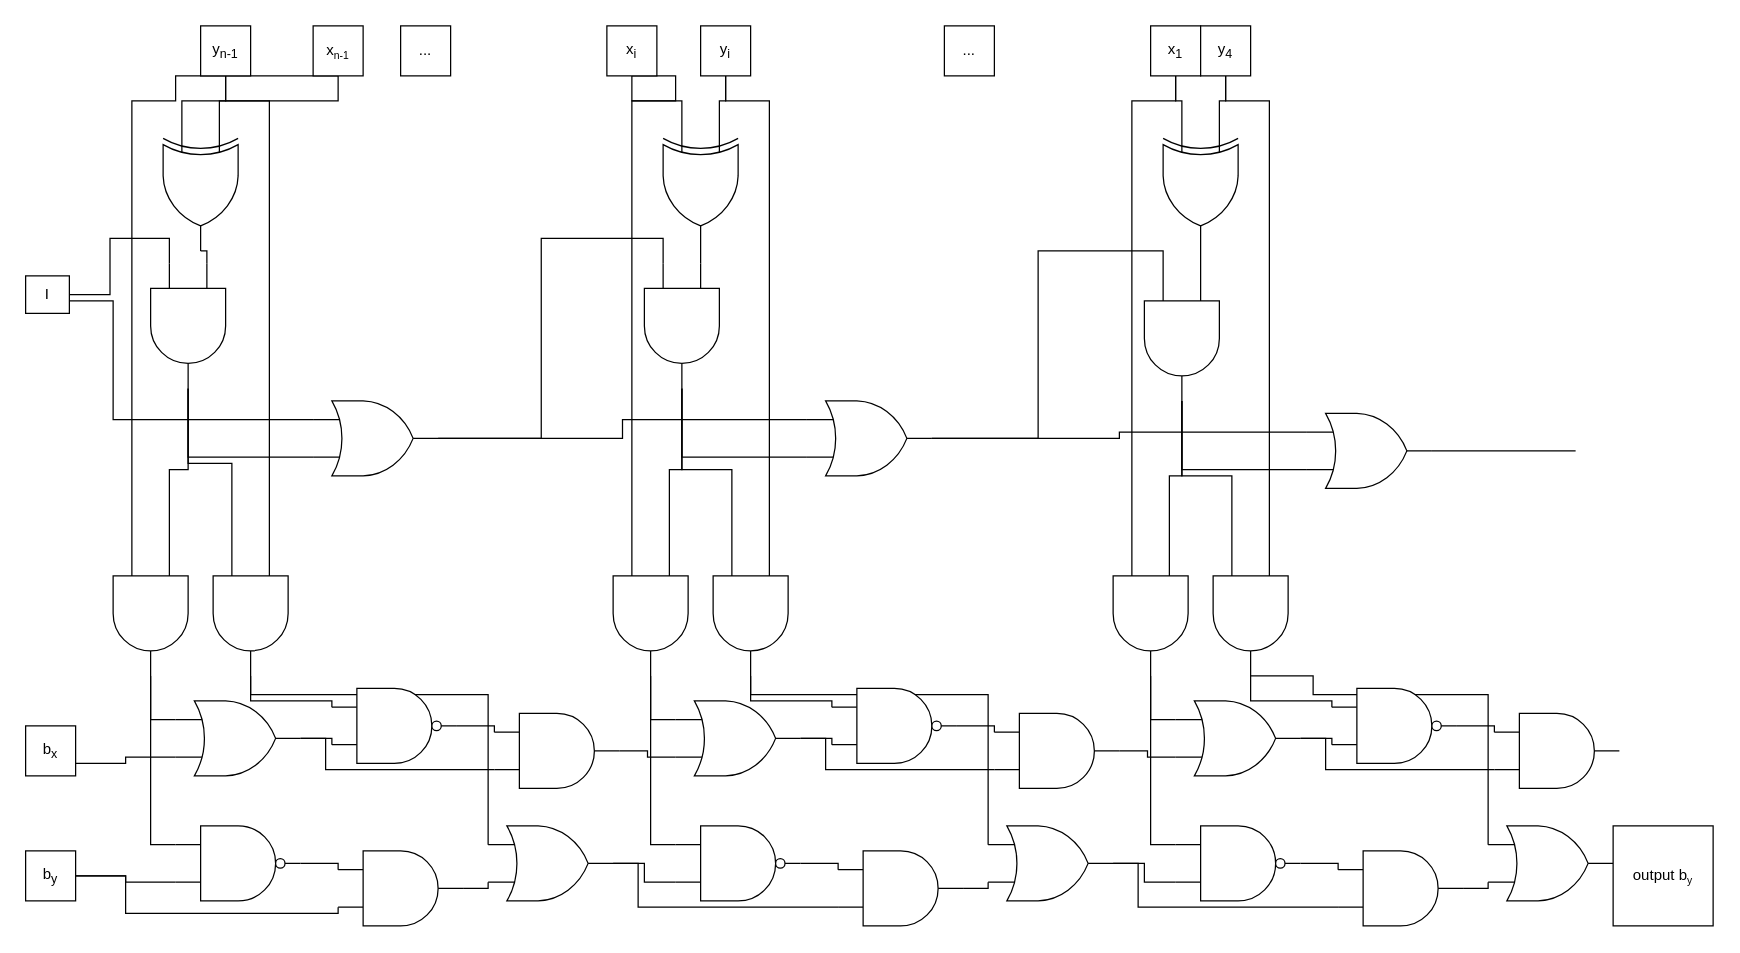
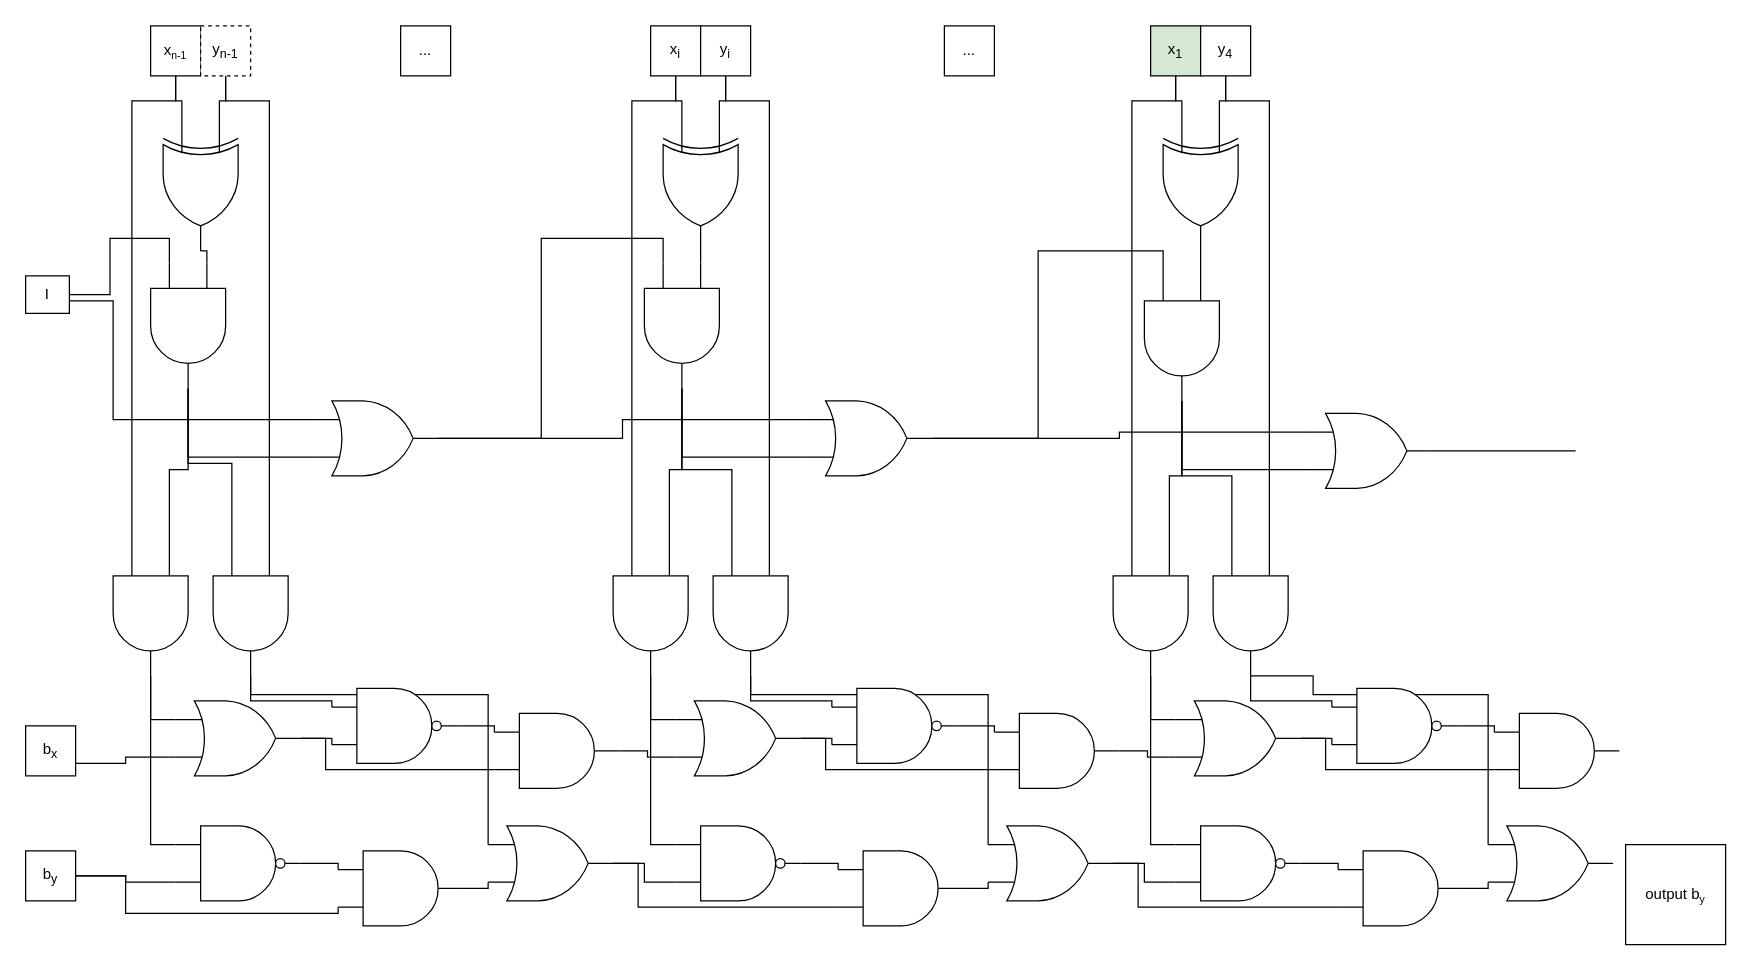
node "yn-1": style solid -> dashed
node "xn-1": moved (338, 51) -> (176, 51)
node "xi": moved (632, 51) -> (676, 51)
node "x1": fillcolor #ffffff -> #d5e8d4
node "output by": moved (1663, 876) -> (1676, 894)
